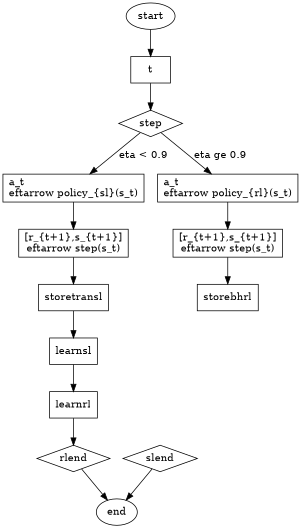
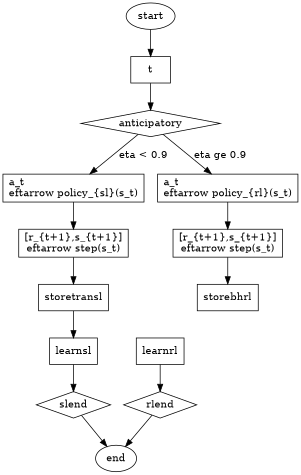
node "step": label "step" -> "anticipatory"
edge "learnsl" -> "learnrl": now "learnsl" -> "slend"
